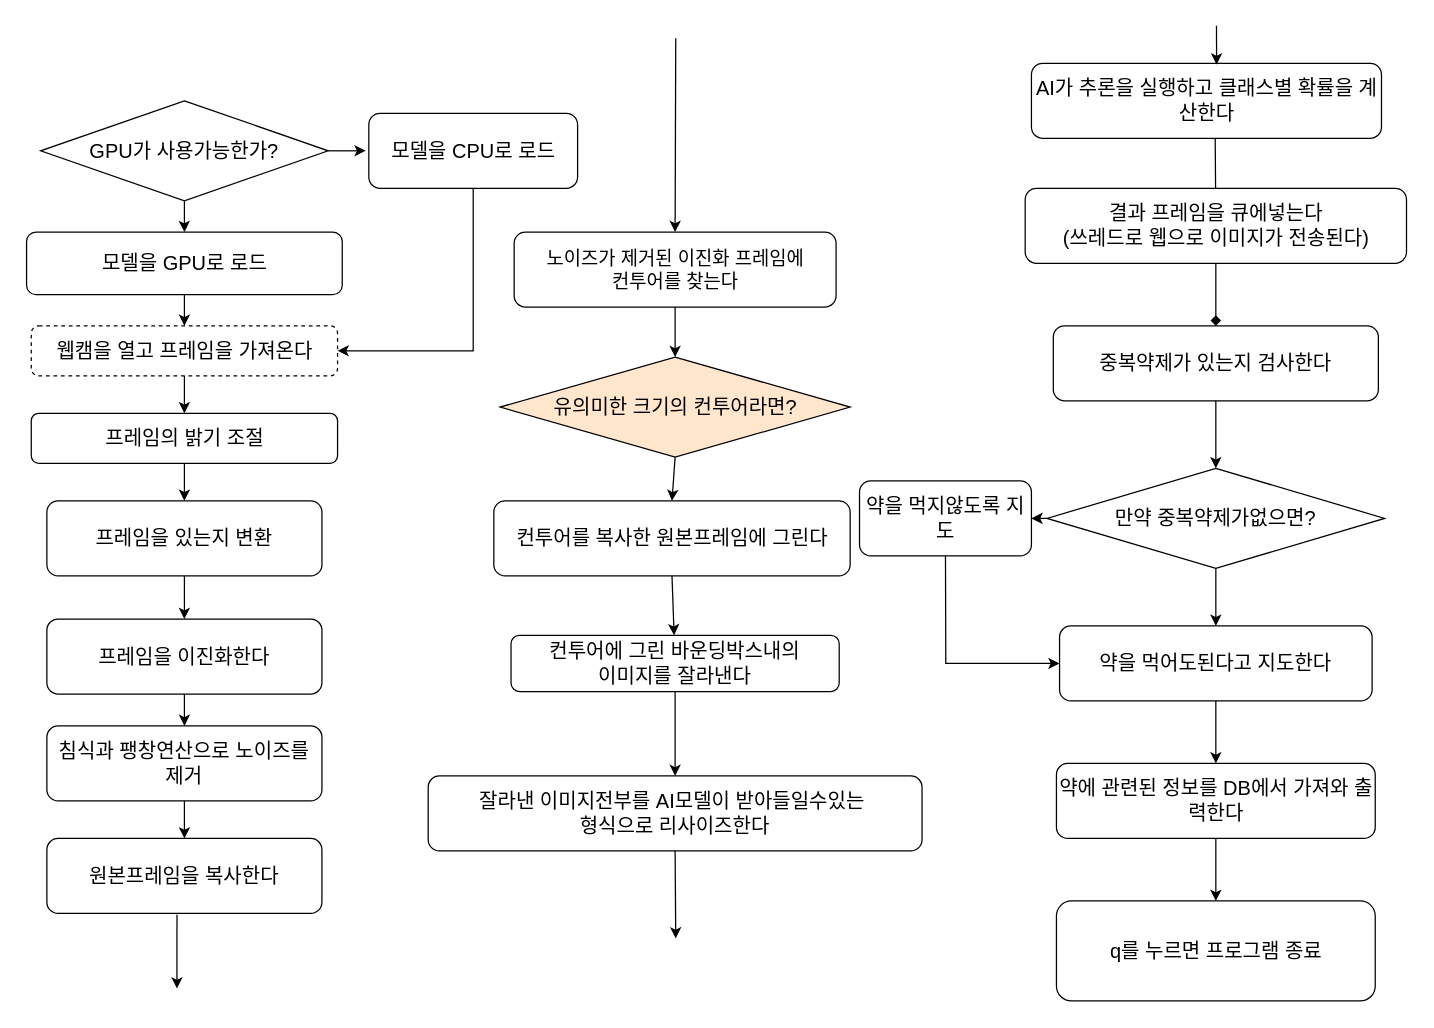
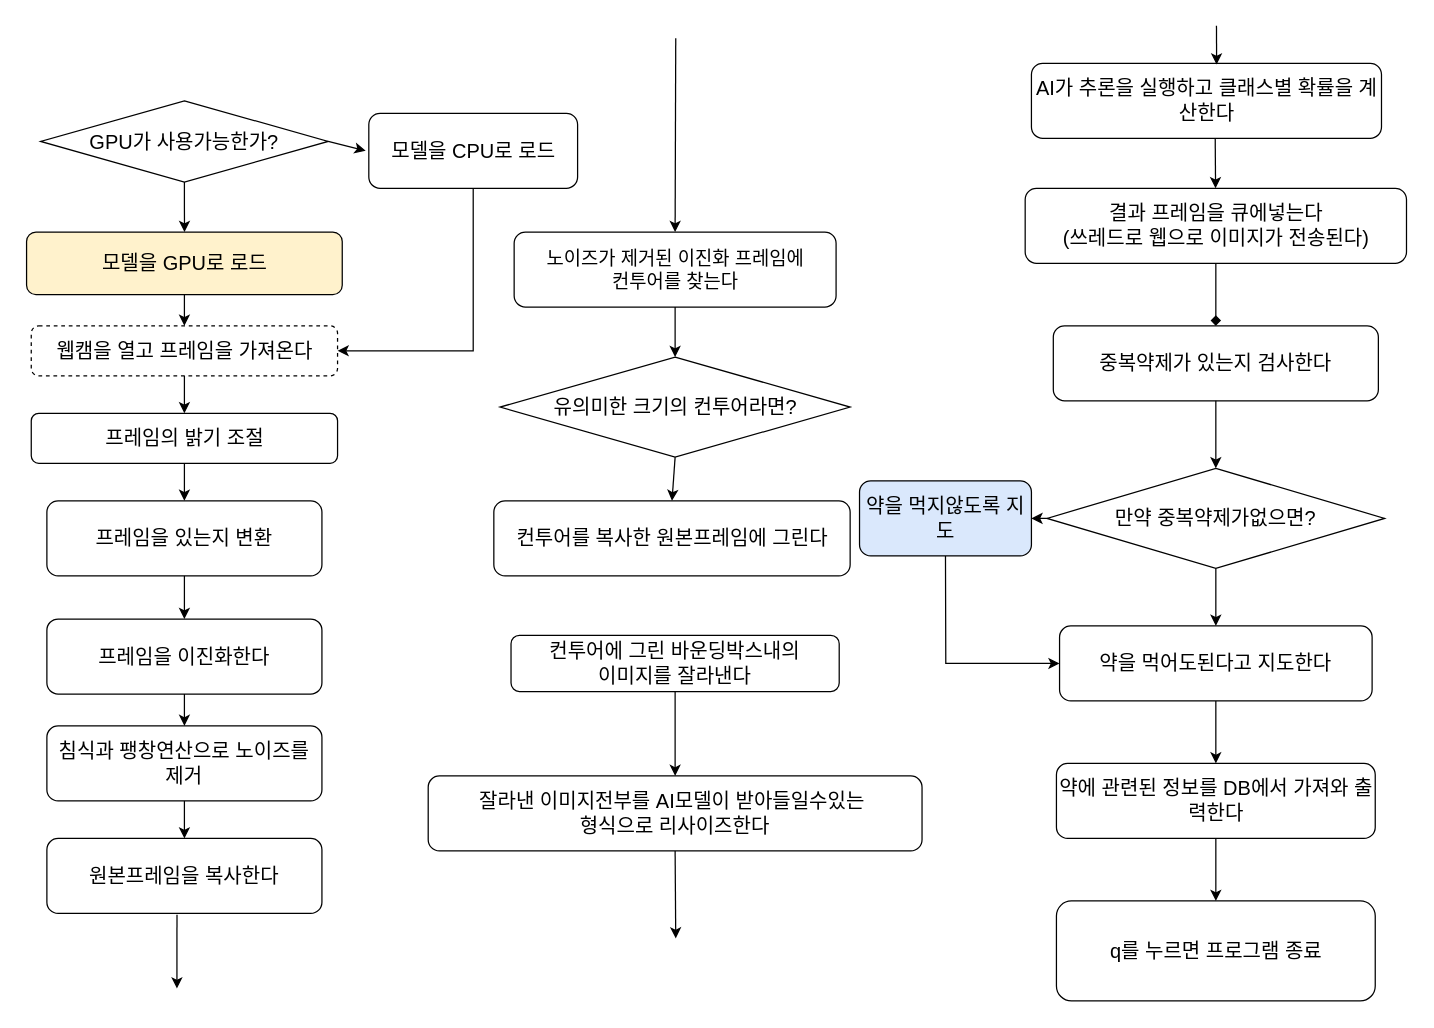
node "GPU가 사용가능한가?": size 288x100 -> 288x81
edge "AI가 추론을 실행하고 클래스별 확률을 계산한다" -- "결과 프레임을 큐에넣는다(쓰레드로 웹으로 이미지가 전송된다)": arrowhead none -> classic
node "모델을 GPU로 로드": fillcolor #ffffff -> #fff2cc
node "유의미한 크기의 컨투어라면?": fillcolor #ffe6cc -> #ffffff
node "약을 먹지않도록 지도": fillcolor #ffffff -> #dae8fc
edge "컨투어를 복사한 원본프레임에 그린다" -> "컨투어에 그린 바운딩박스내의 이미지를 잘라낸다": removed
